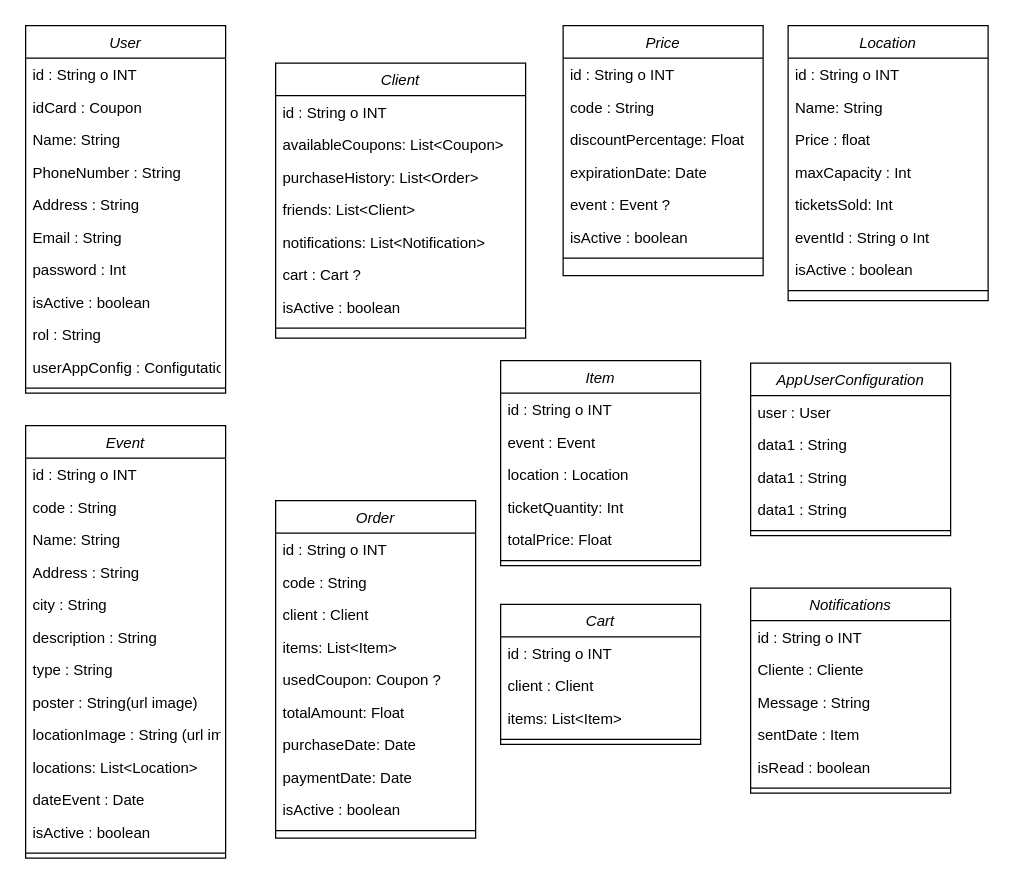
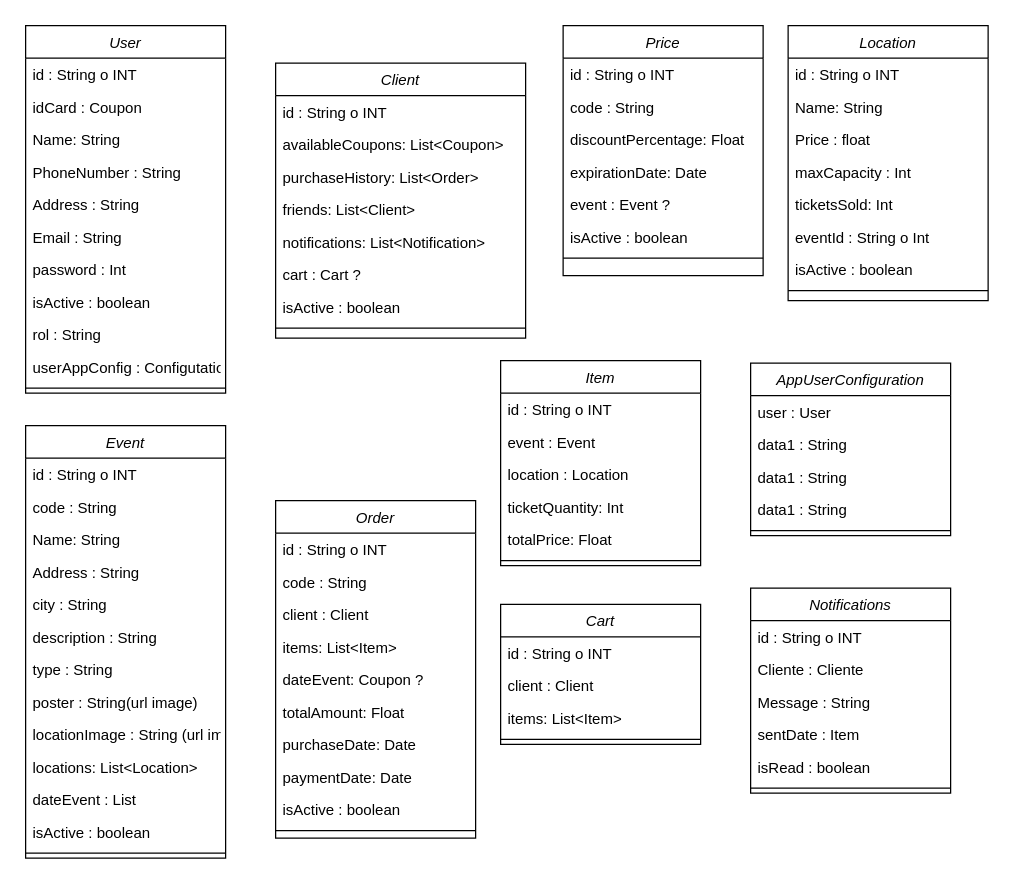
node "usedCoupon: Coupon ?": label "usedCoupon: Coupon ?" -> "dateEvent: Coupon ?"
node "dateEvent : Date": label "dateEvent : Date" -> "dateEvent : List"
